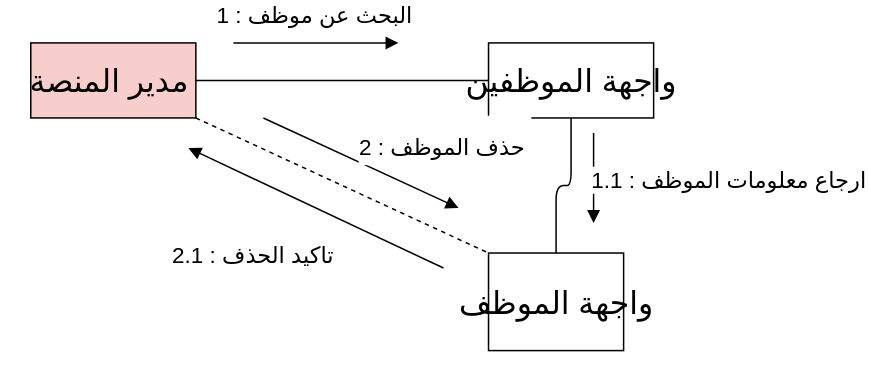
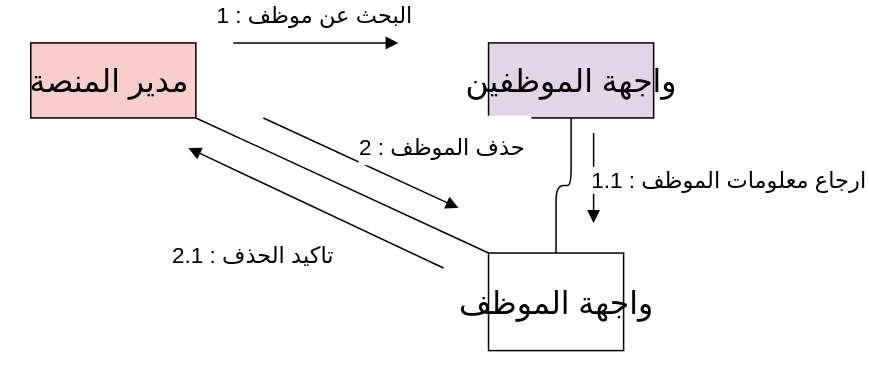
edge "مدير المنصة" -- "واجهة الموظفين": removed
node "واجهة الموظفين": fillcolor #ffffff -> #e1d5e7
edge "مدير المنصة" -- "واجهة الموظف": style dashed -> solid
